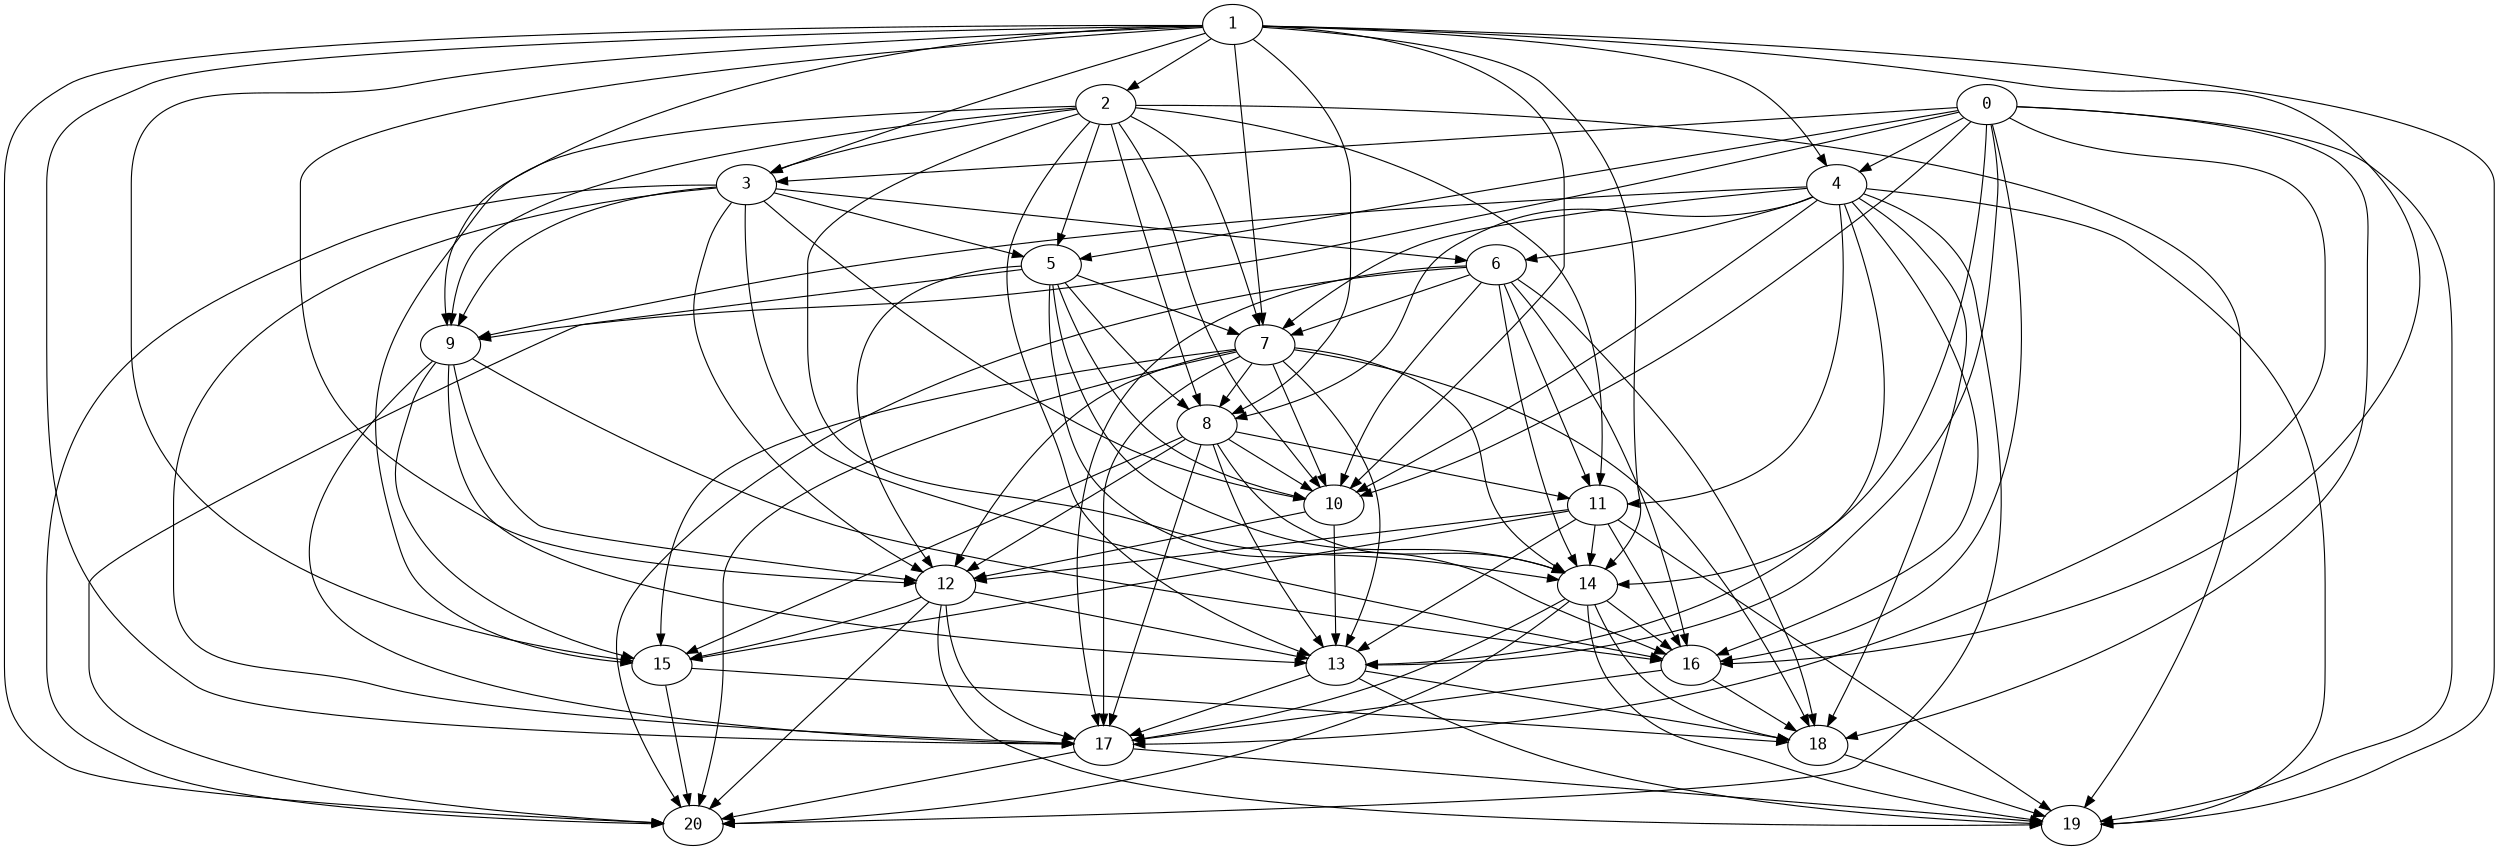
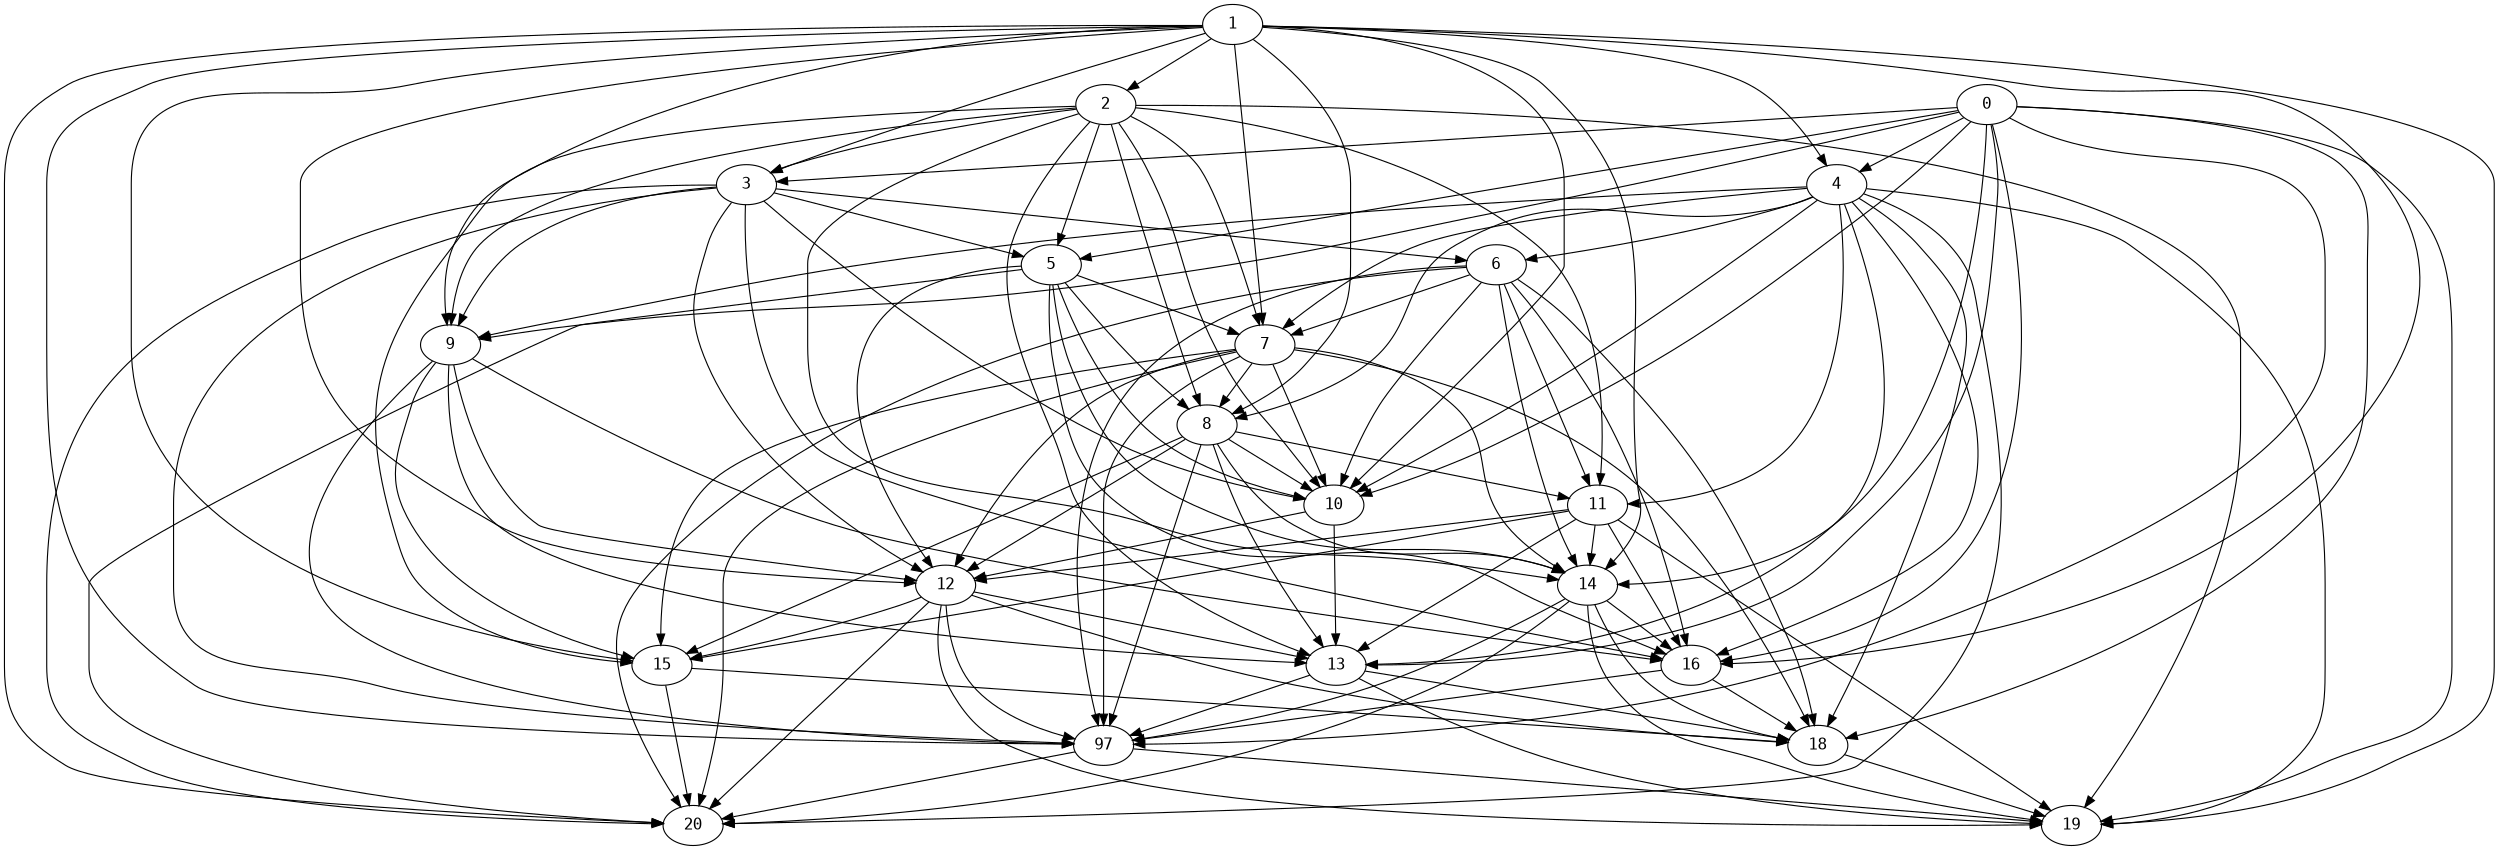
edge "7" -> "13": removed
edge "12" -> "18": added
node "17": label "17" -> "97"
